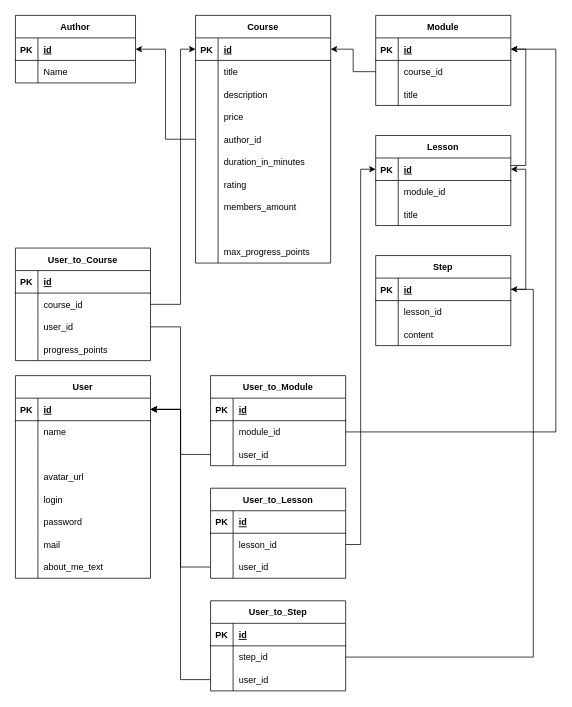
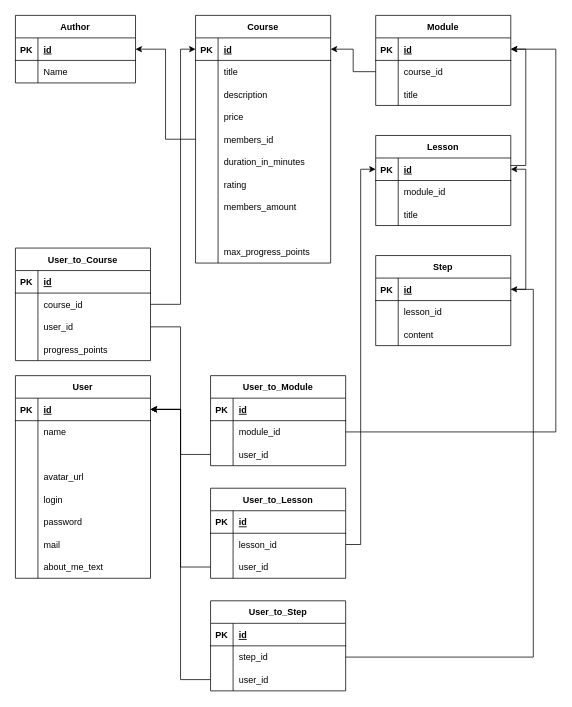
node "author_id": label "author_id" -> "members_id"
